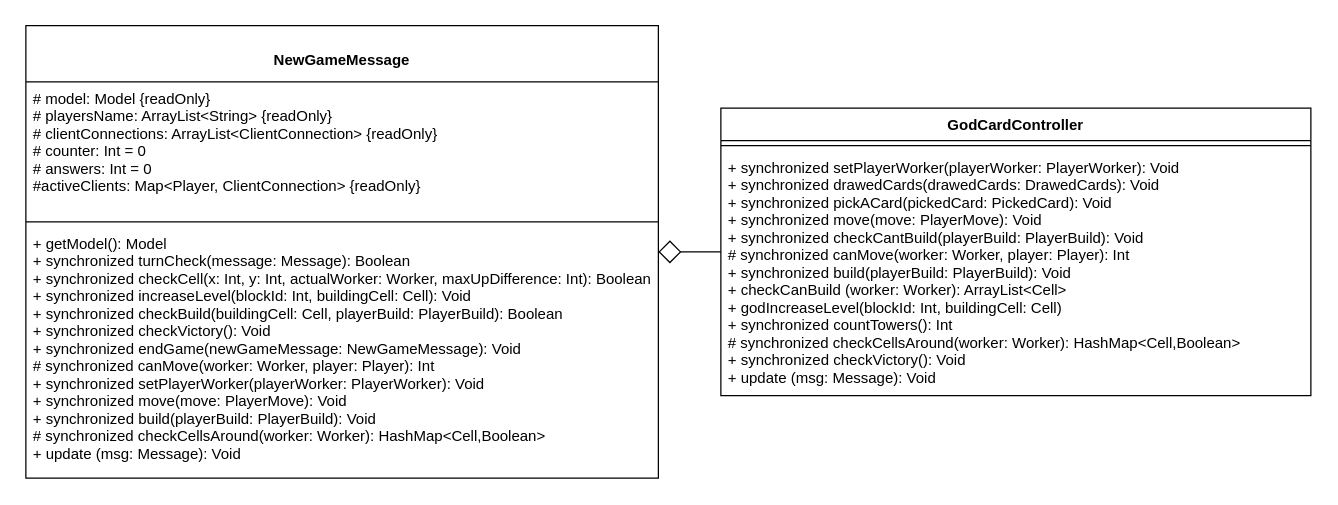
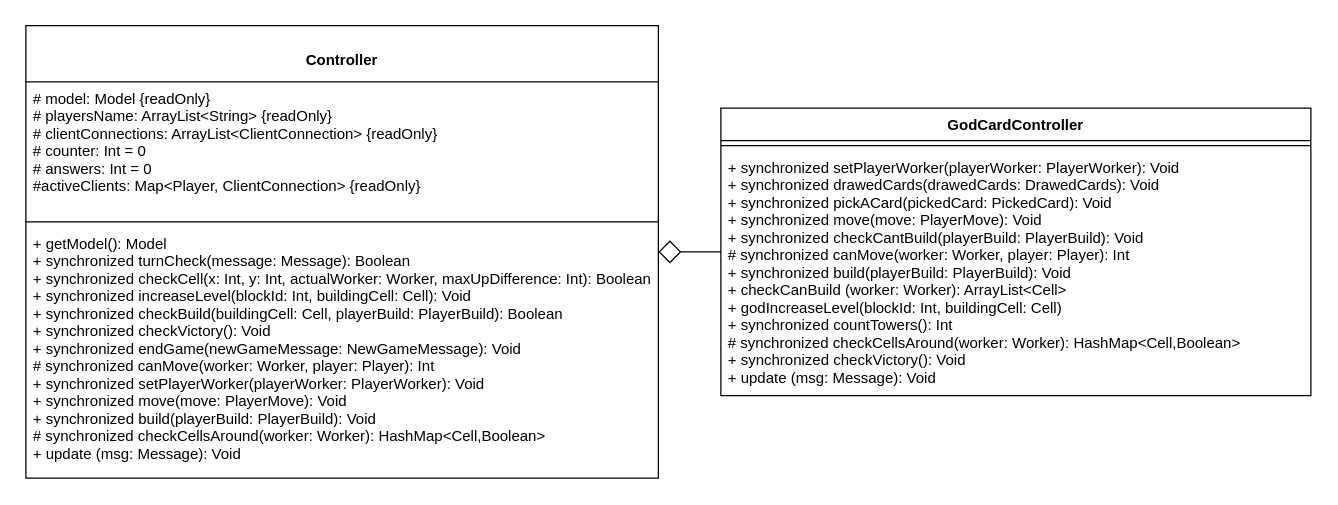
node "NewGameMessage": label "NewGameMessage" -> "Controller"
